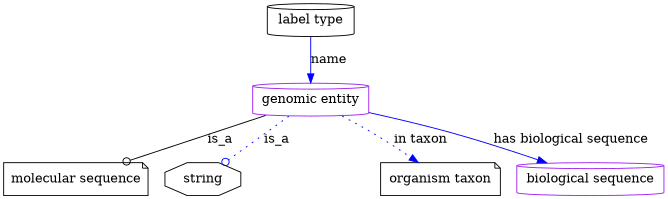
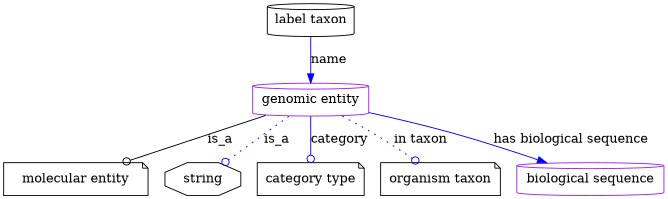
node "label type": label "label type" -> "label taxon"
edge "genomic entity" -> "organism taxon": arrowhead normal -> odot
node "molecular sequence": label "molecular sequence" -> "molecular entity"
node "category type": added
